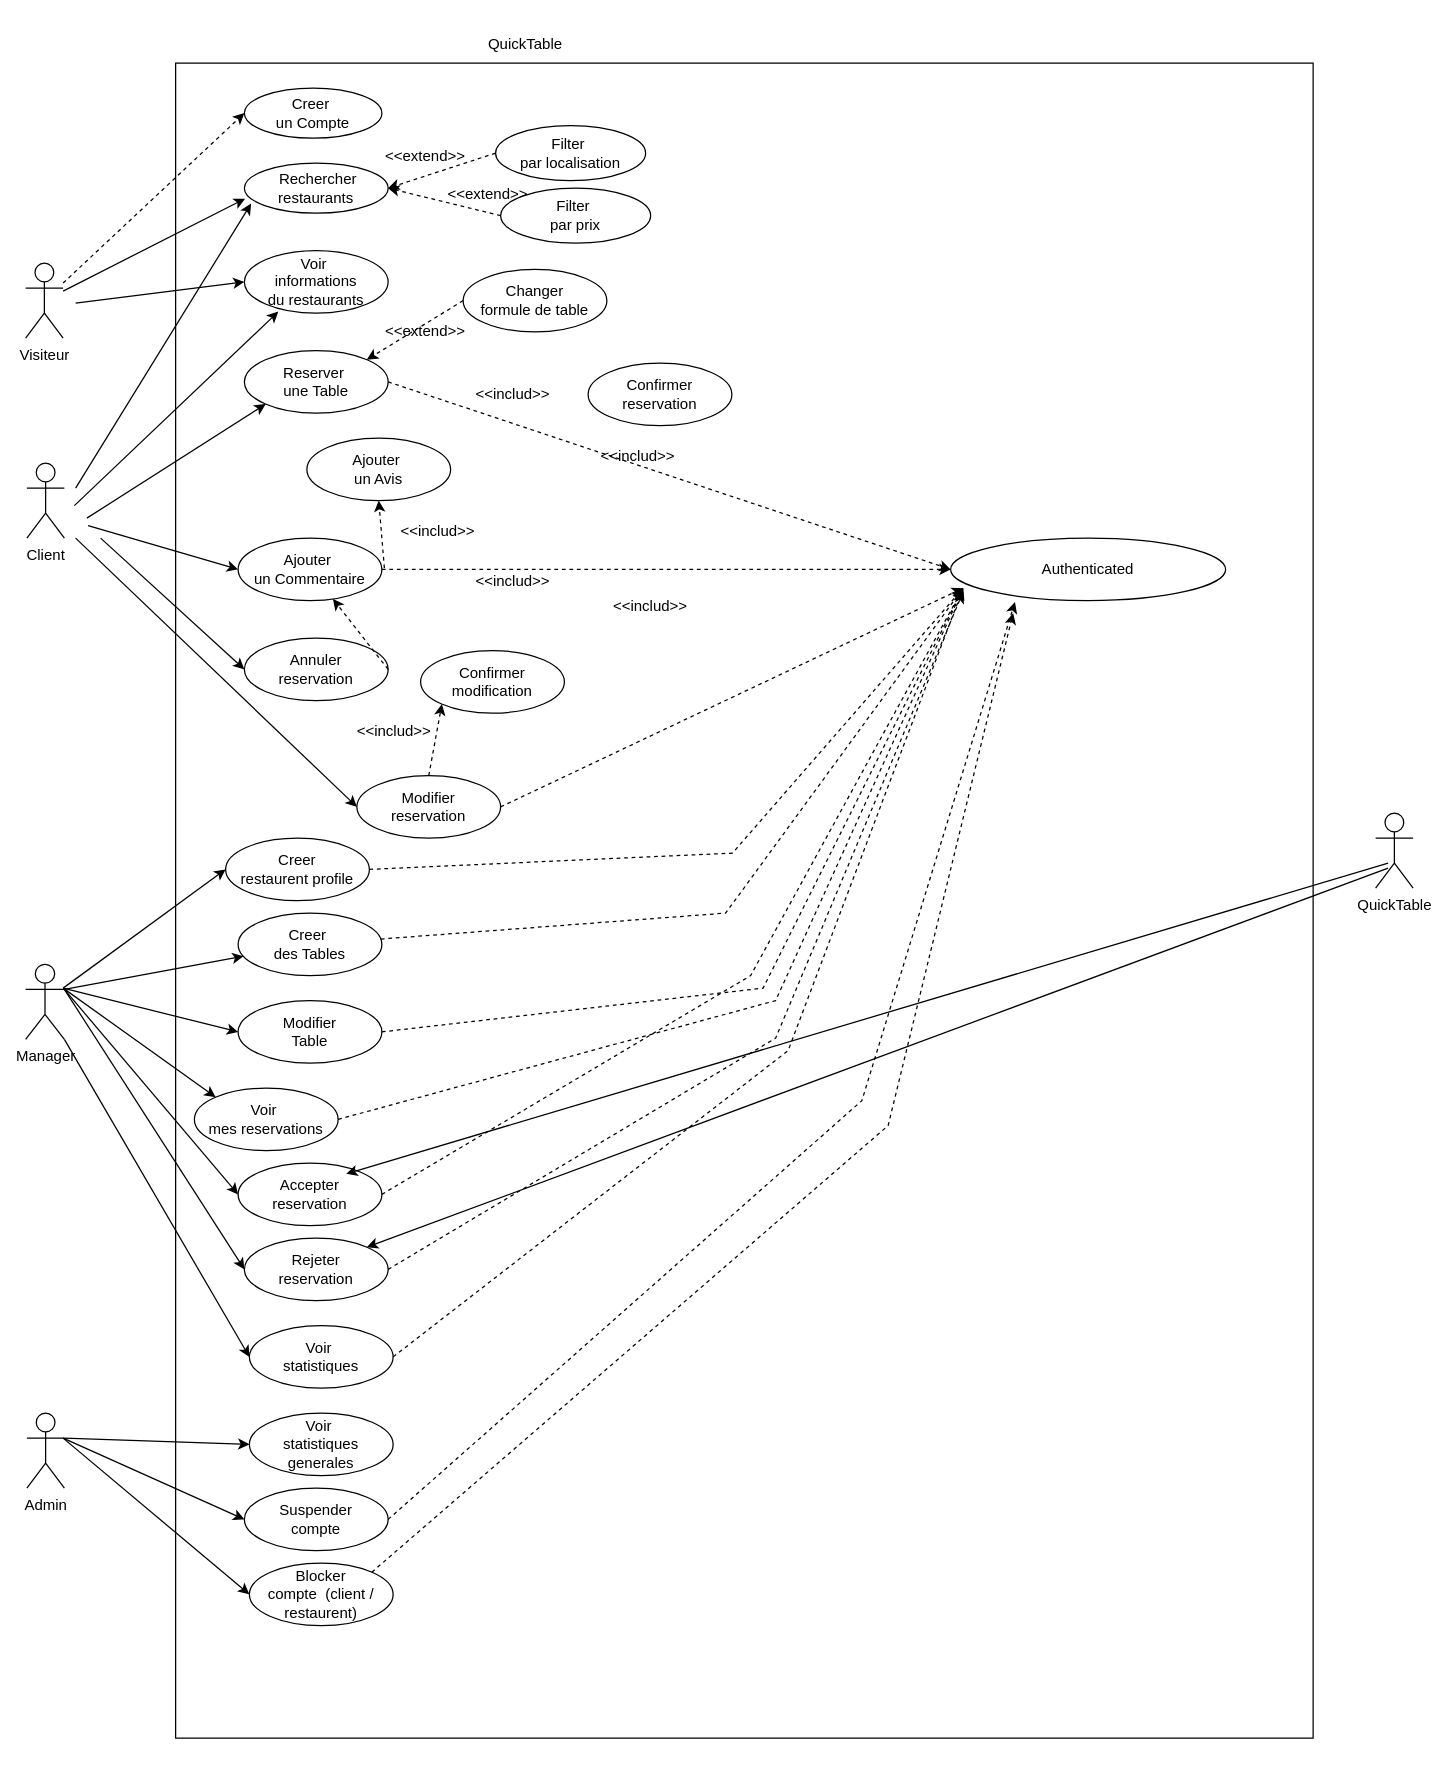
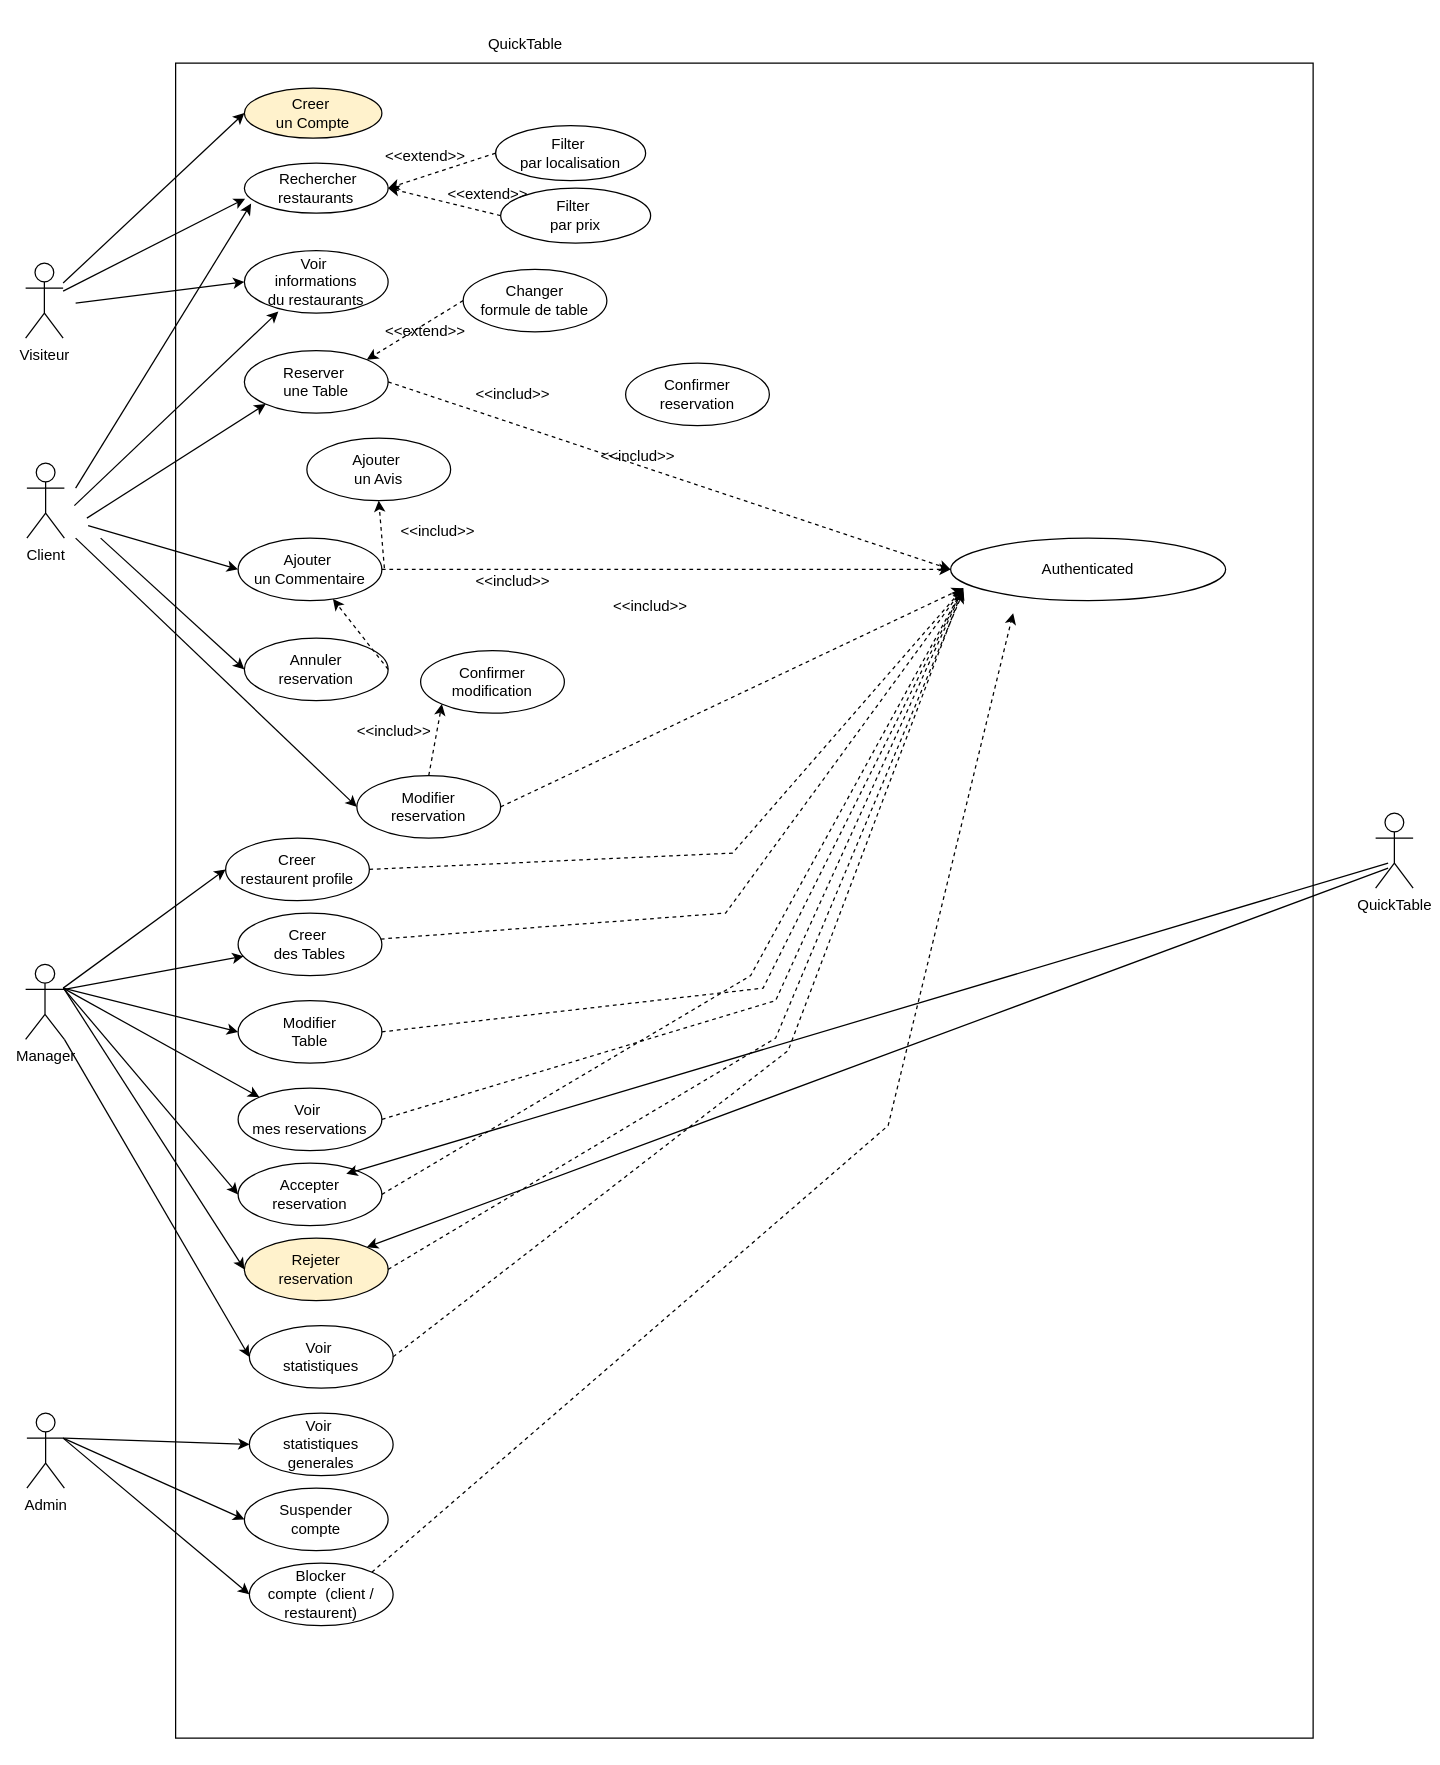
node "Creer un Compte": fillcolor #ffffff -> #fff2cc
edge "Visiteur" -> "Creer un Compte": style dashed -> solid
node "Confirmer reservation": moved (660, 394) -> (698, 394)
node "Voir mes reservations": moved (266, 1119) -> (310, 1119)
node "Rejeter reservation": fillcolor #ffffff -> #fff2cc
edge "Suspender compte" -> "Authenticated": removed
